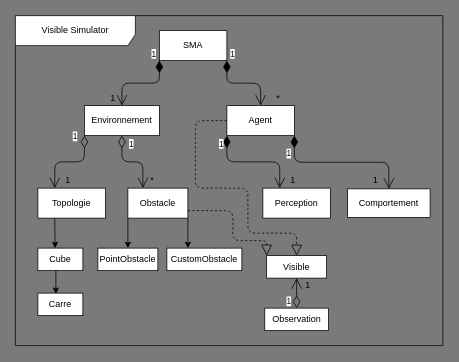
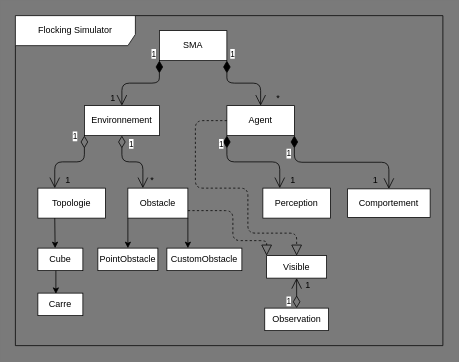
node "Visible Simulator": label "Visible Simulator" -> "Flocking Simulator"
